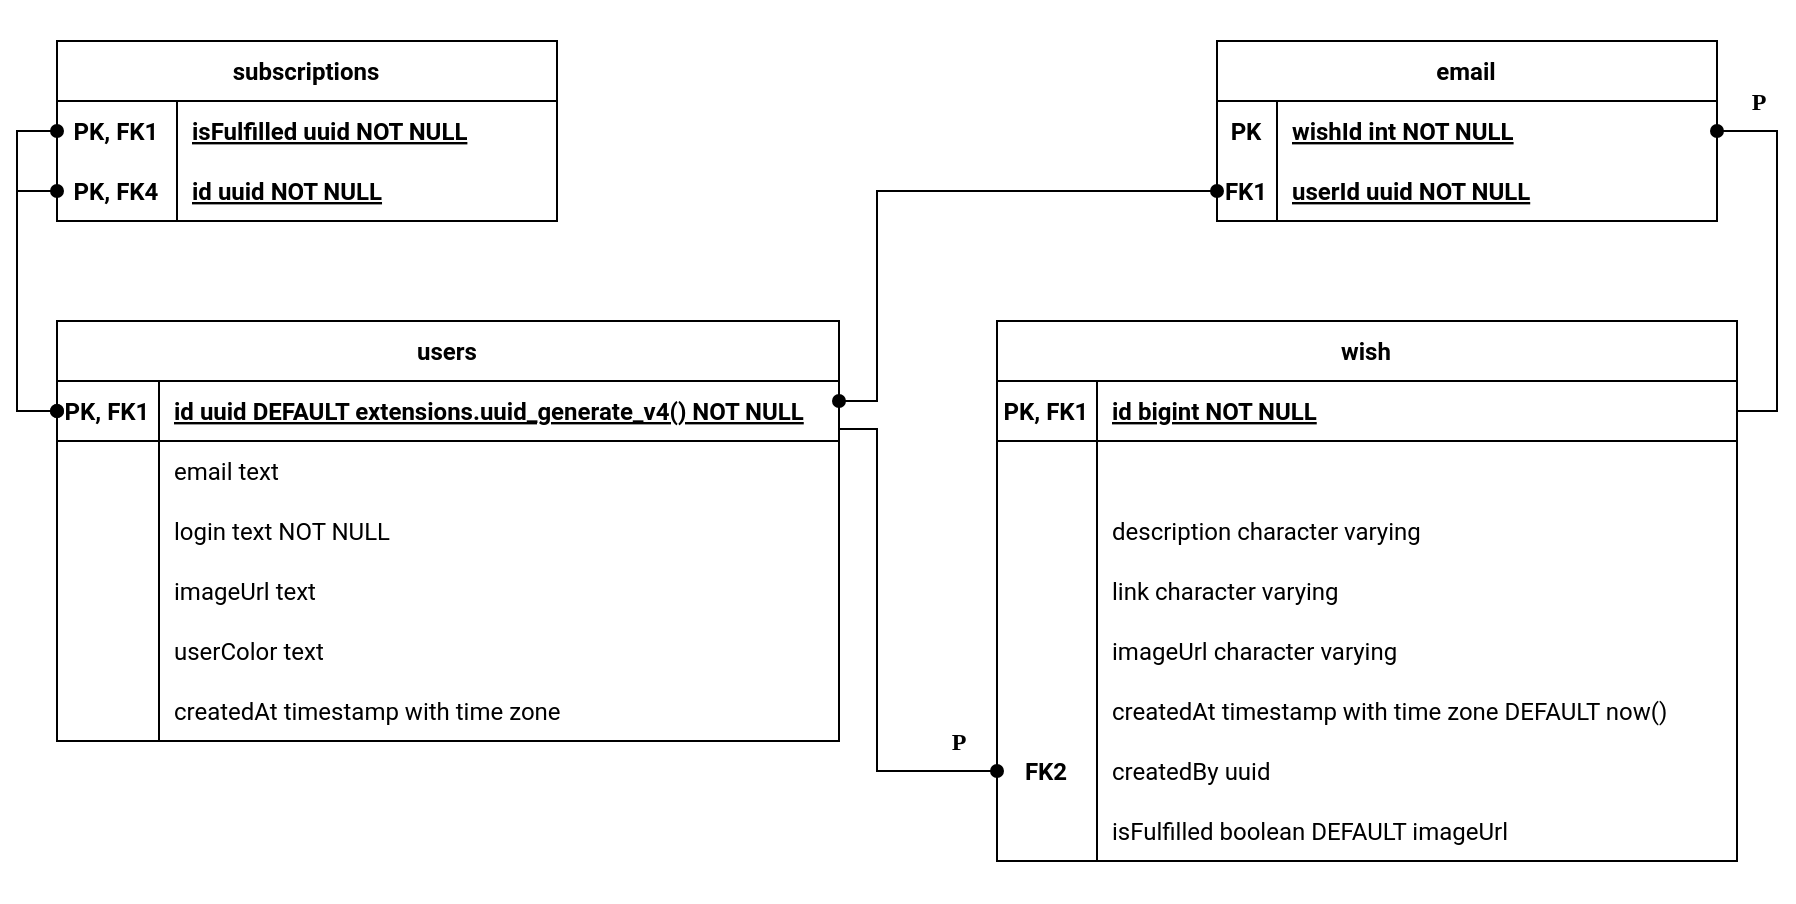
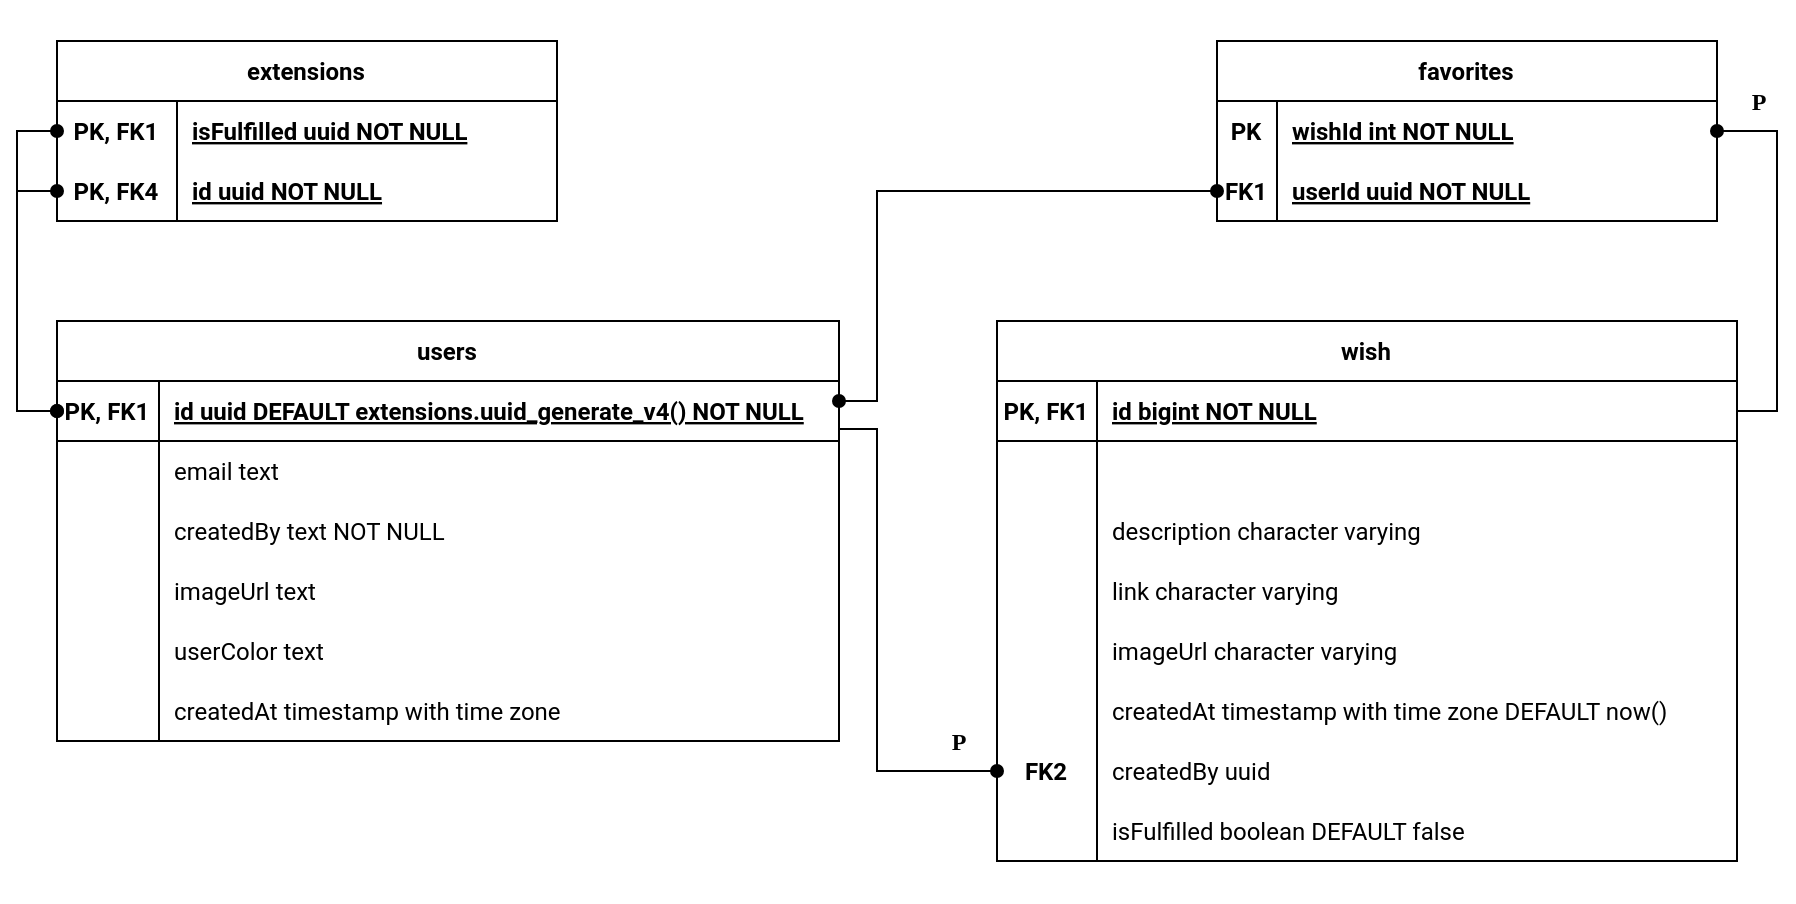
node "subscriptions": label "subscriptions" -> "extensions"
node "email": label "email" -> "favorites"
node "login text NOT NULL": label "login text NOT NULL" -> "createdBy text NOT NULL"
node "isFulfilled boolean DEFAULT imageUrl": label "isFulfilled boolean DEFAULT imageUrl" -> "isFulfilled boolean DEFAULT false"
